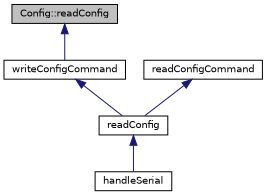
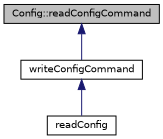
node "Config::readConfig": label "Config::readConfig" -> "Config::readConfigCommand"
node "readConfigCommand": removed
node "handleSerial": removed
